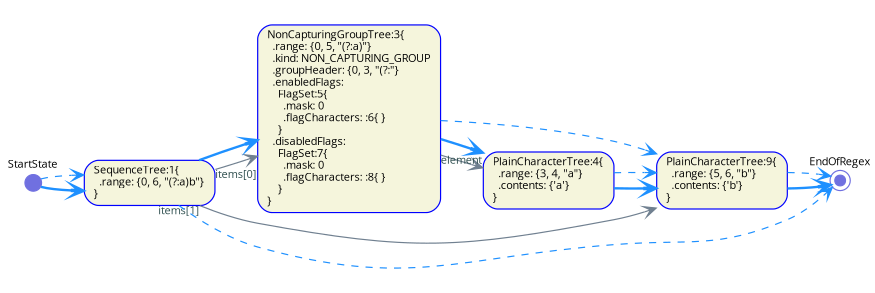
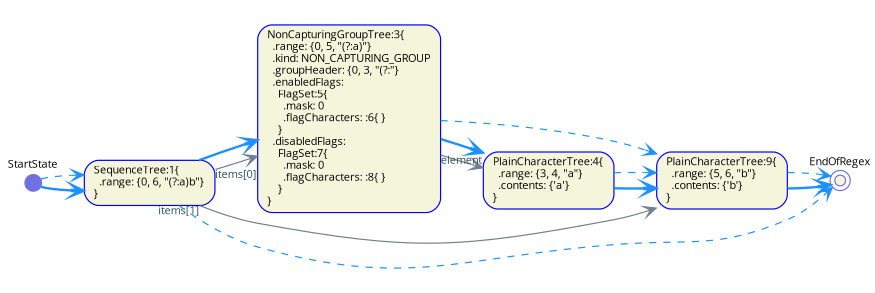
node "EndOfRegex": fillcolor #7070e0 -> Beige
